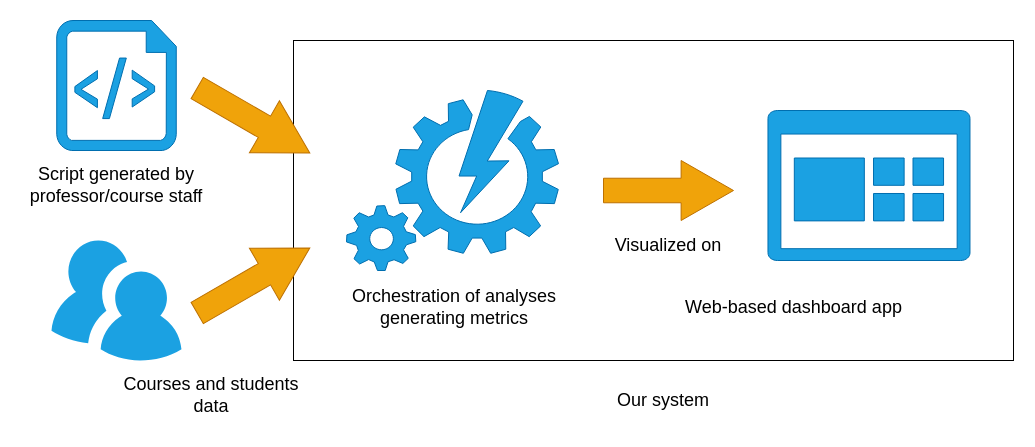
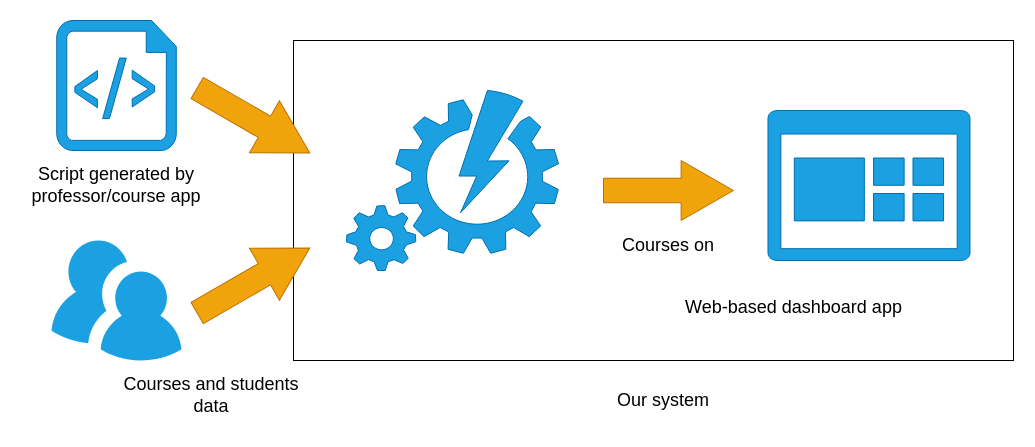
node "Script generated by professor/course staff": label "Script generated by professor/course staff" -> "Script generated by professor/course app"
node "Visualized on": label "Visualized on" -> "Courses on"
node "Orchestration of analyses generating metrics": removed
